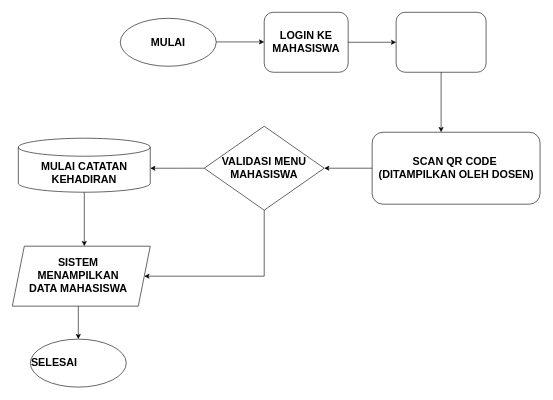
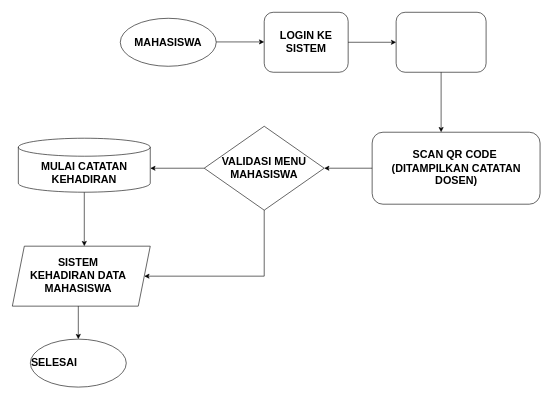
node "MULAI": label "MULAI" -> "MAHASISWA"
node "LOGIN KE MAHASISWA": label "LOGIN KE MAHASISWA" -> "LOGIN KE SISTEM"
node "SCAN QR CODE (DITAMPILKAN OLEH DOSEN)": label "SCAN QR CODE (DITAMPILKAN OLEH DOSEN)" -> "SCAN QR CODE (DITAMPILKAN CATATAN DOSEN)"
node "SISTEM MENAMPILKAN DATA MAHASISWA": label "SISTEM MENAMPILKAN DATA MAHASISWA" -> "SISTEM KEHADIRAN DATA MAHASISWA"
